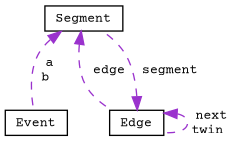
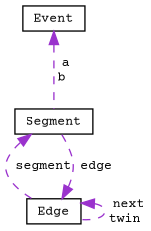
edge "Edge" -> "Segment": label " edge" -> " segment"
edge "Segment" -> "Edge": label " segment" -> " edge"
edge "Event" -> "Segment": reversed
